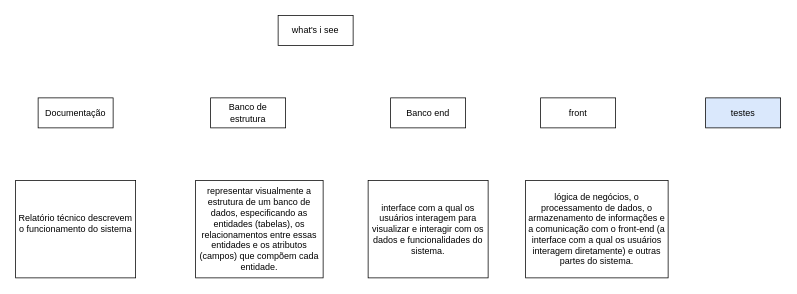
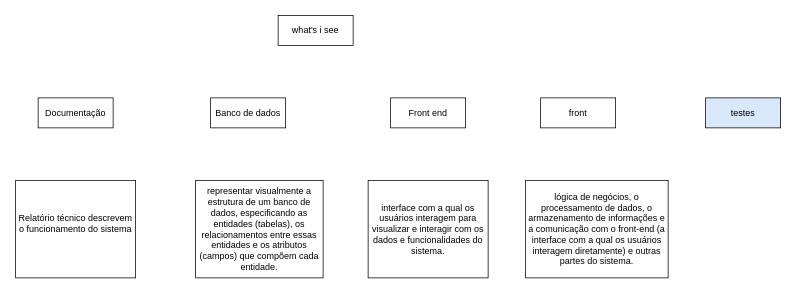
node "Banco de estrutura": label "Banco de estrutura" -> "Banco de dados"
node "Banco end": label "Banco end" -> "Front end"
